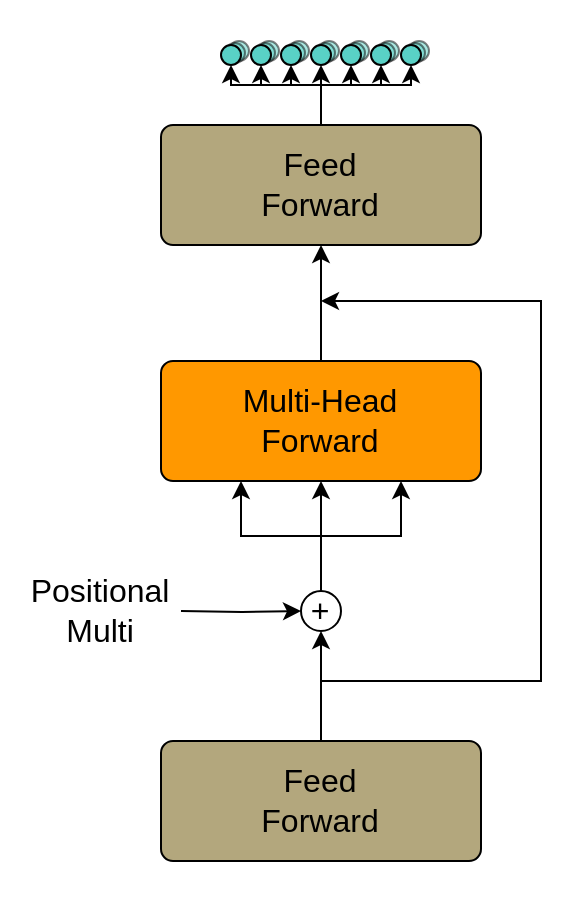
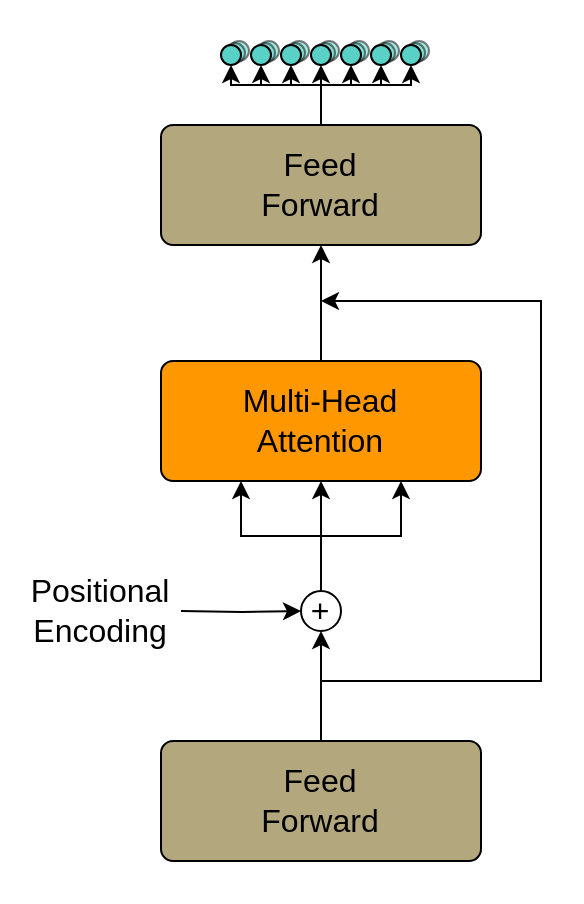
node "Multi-HeadForward": label "Multi-HeadForward" -> "Multi-HeadAttention"
node "Positional Multi": label "Positional Multi" -> "Positional Encoding"
